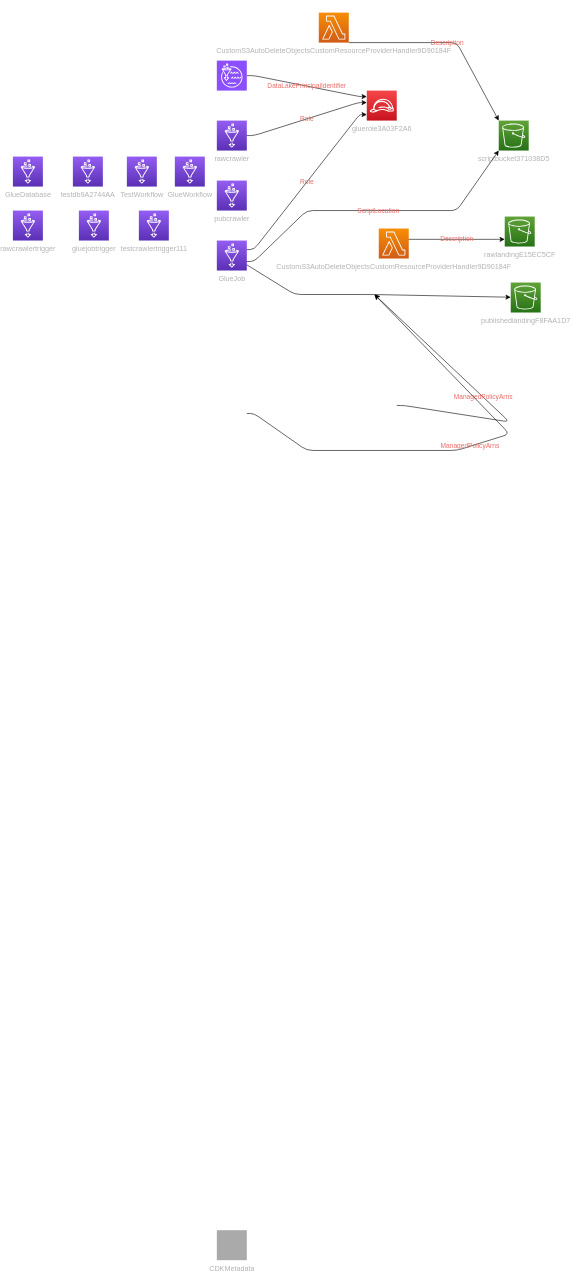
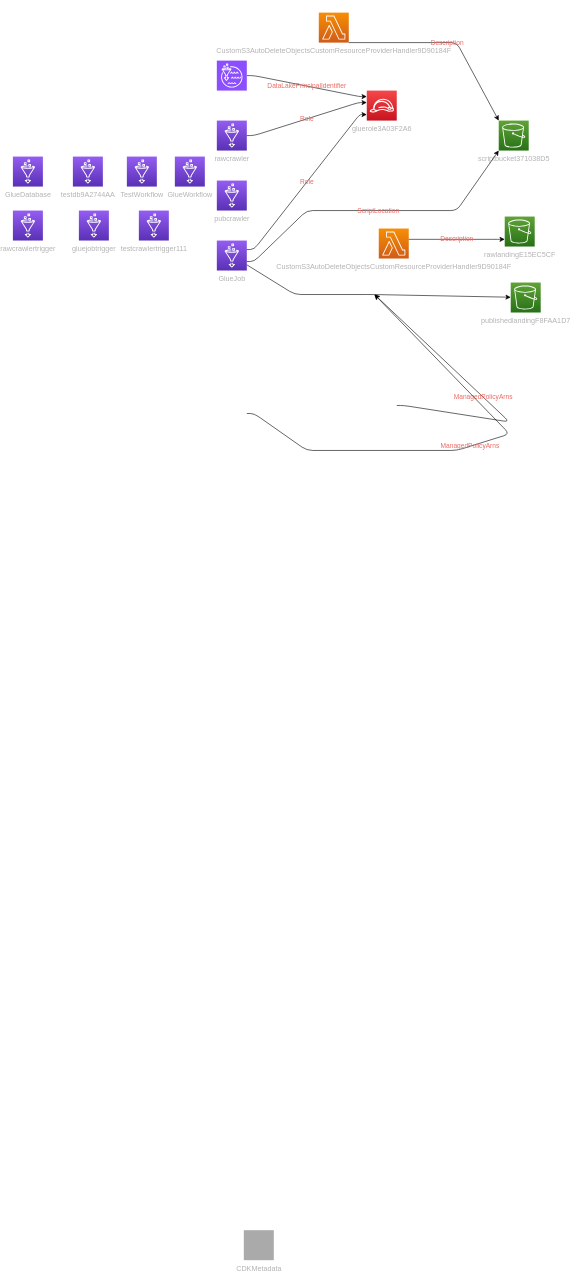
node "CDKMetadata": moved (232, 1245) -> (259, 1245)
